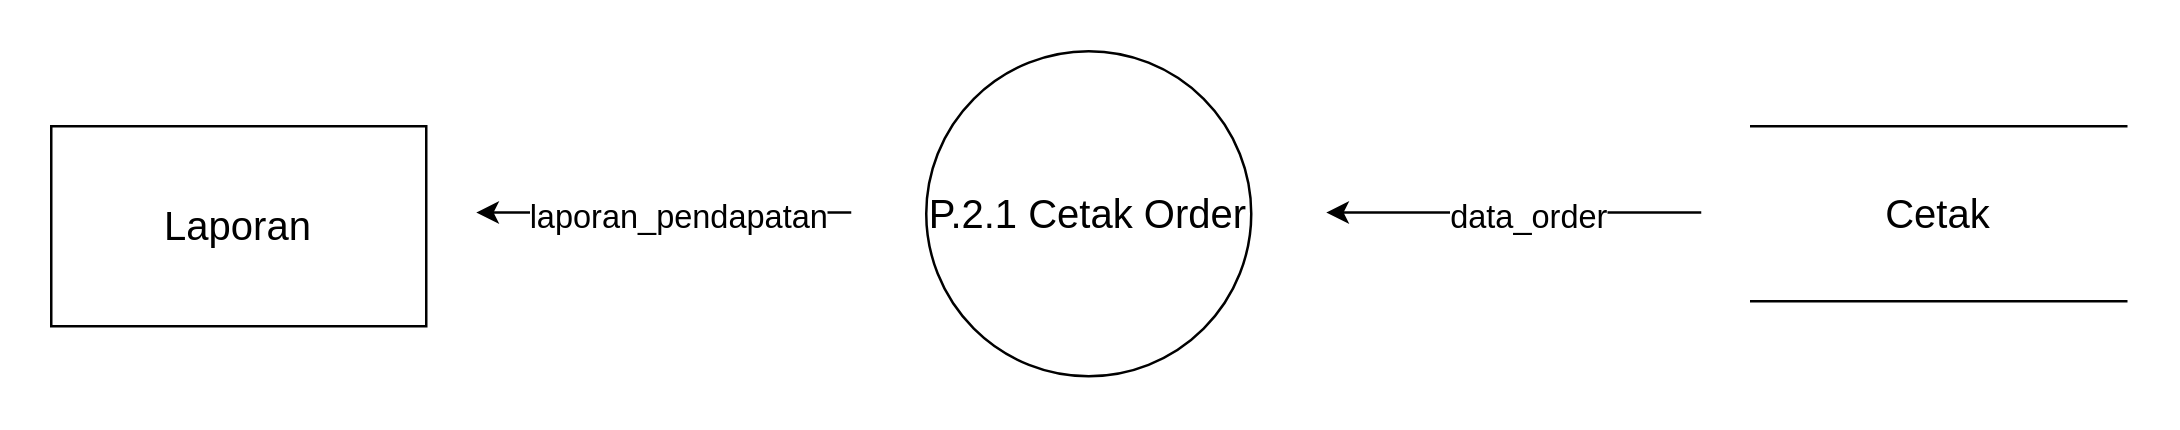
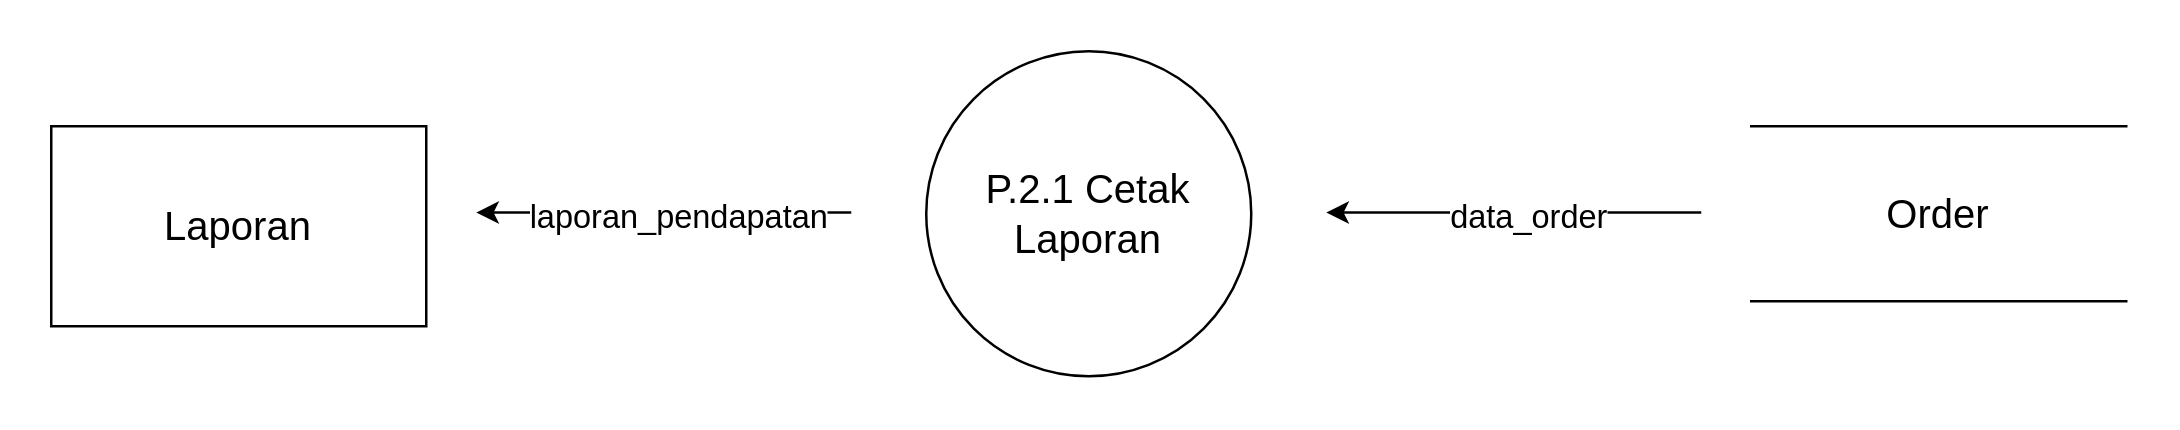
node "P.2.1 Cetak Order": label "P.2.1 Cetak Order" -> "P.2.1 Cetak Laporan"
node "Cetak": label "Cetak" -> "Order"
